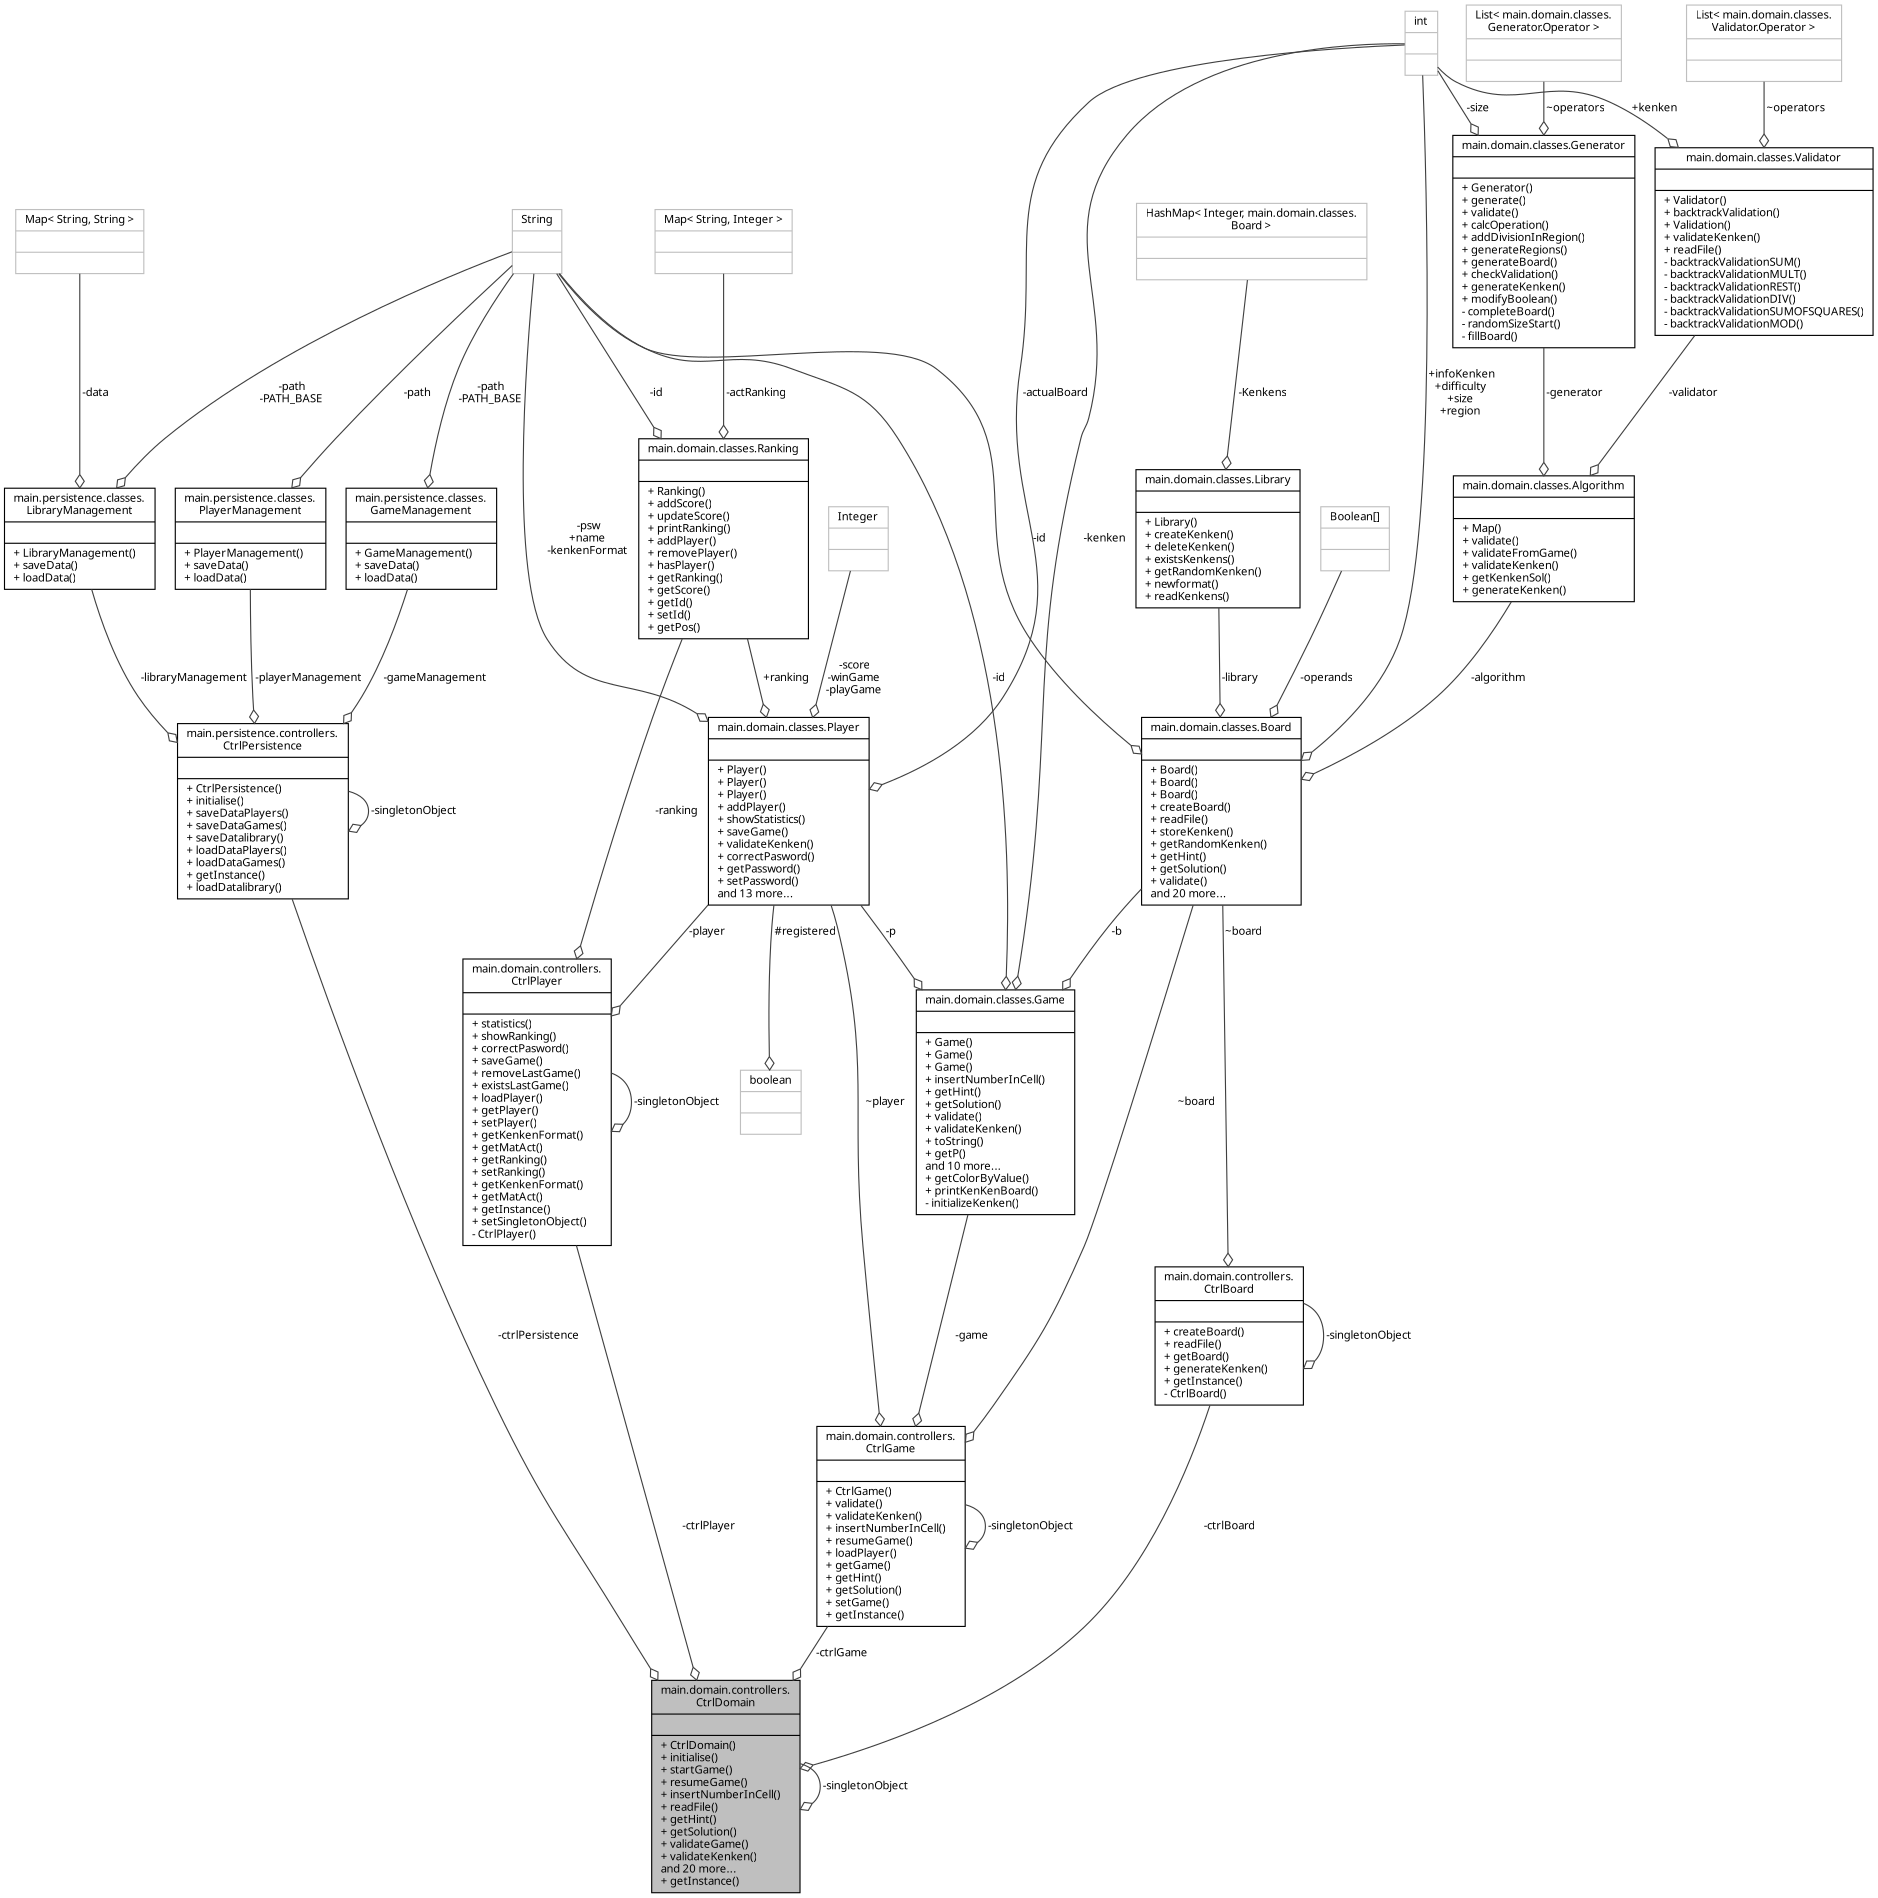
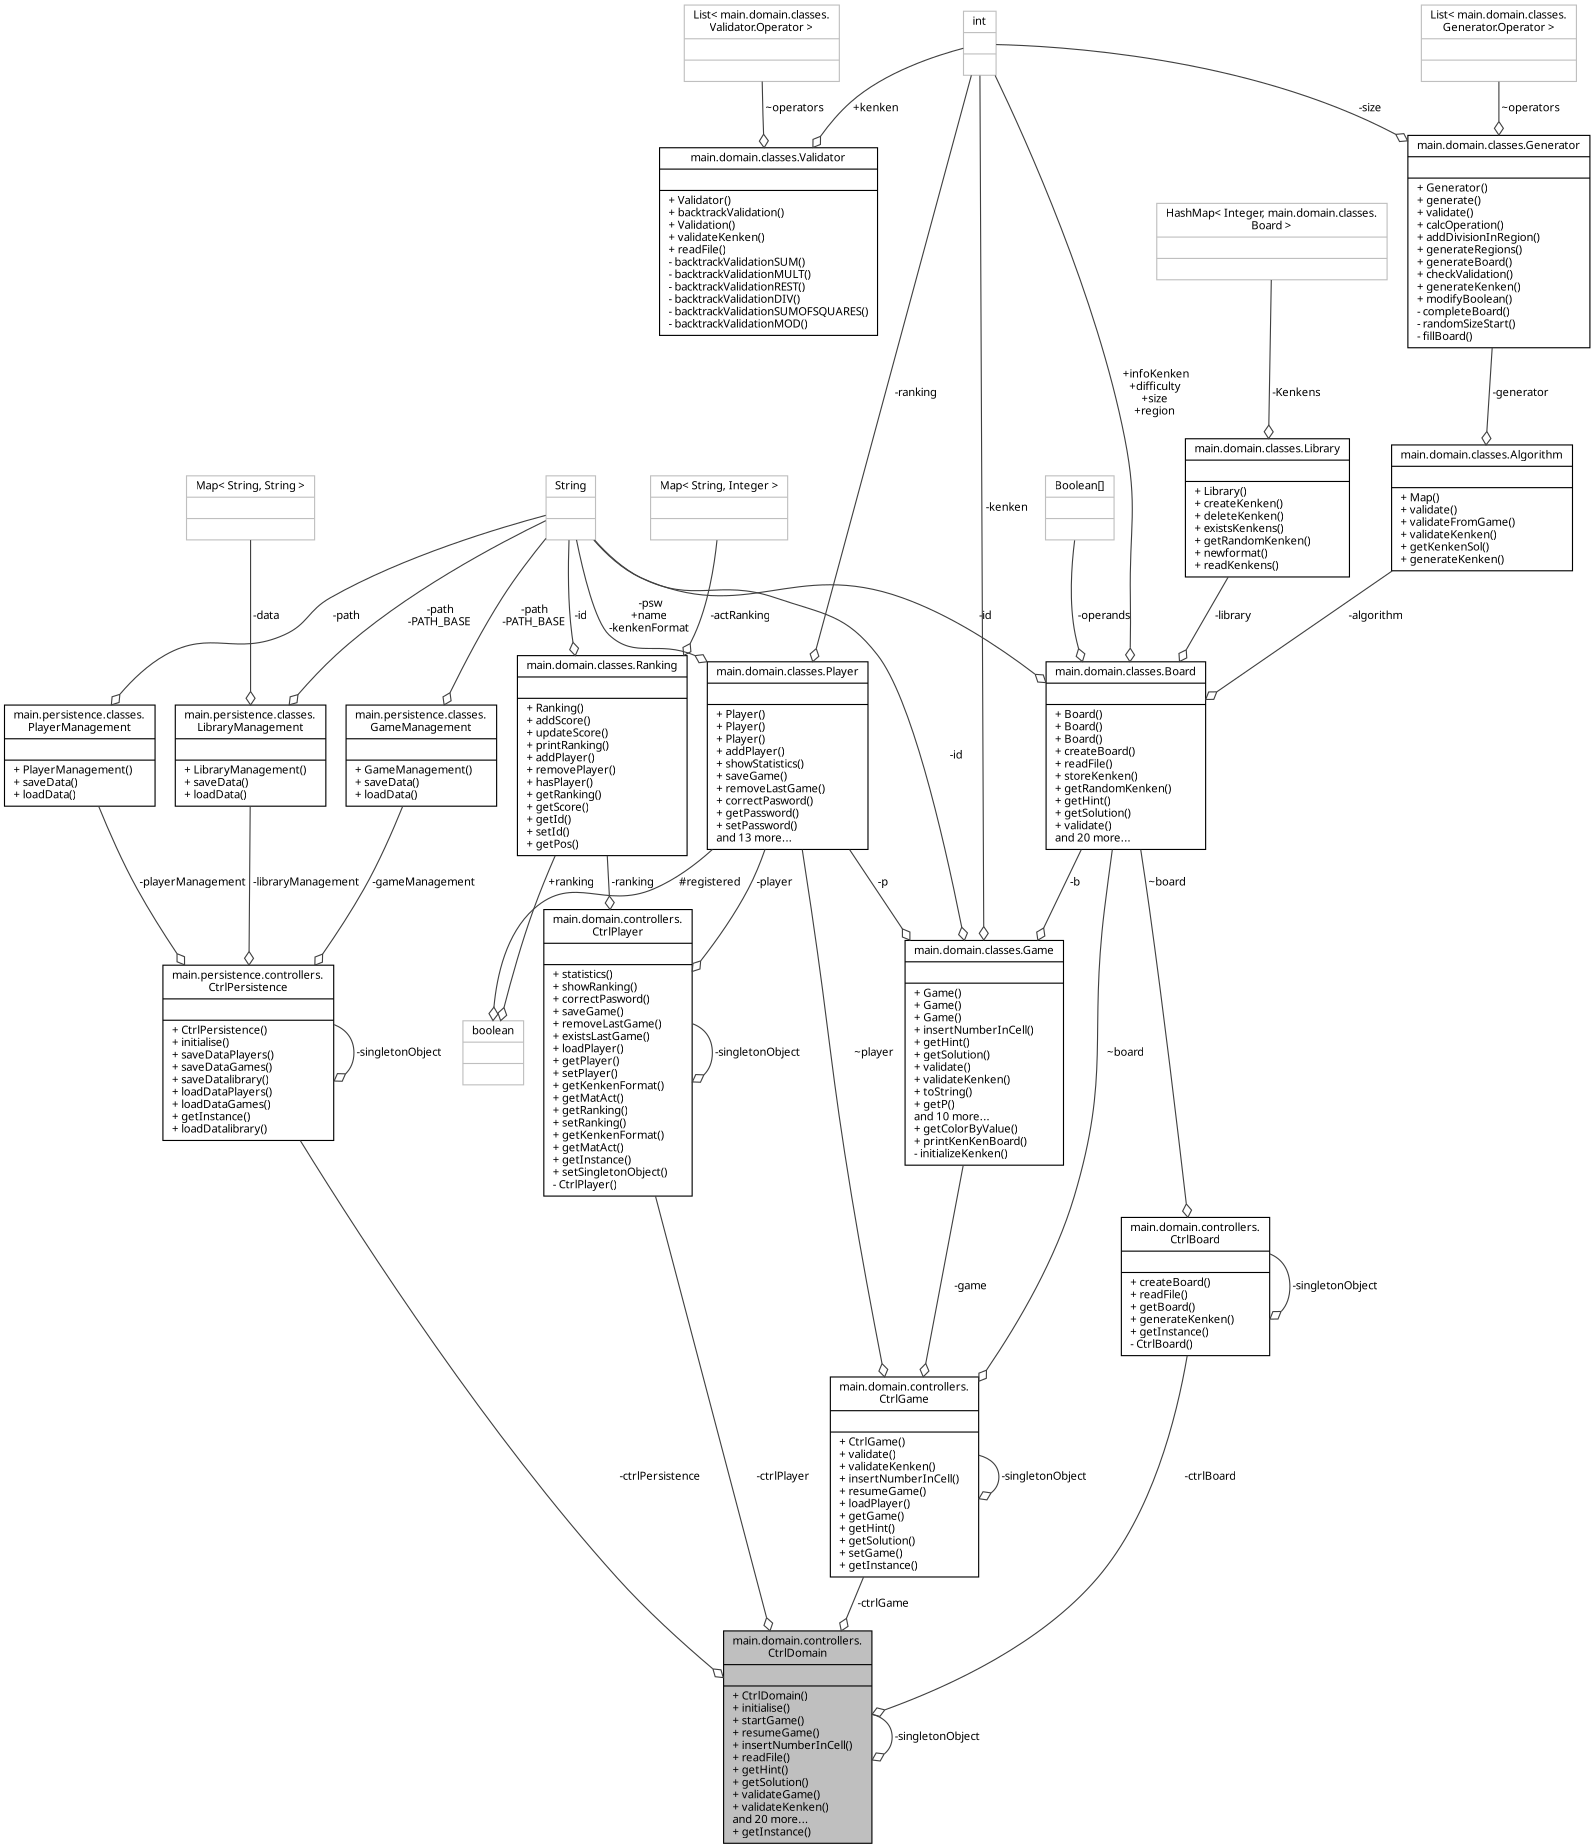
edge "int" -> "main.domain.classes.Player": label " -actualBoard" -> " -ranking"
edge "main.domain.classes.Validator" -> "main.domain.classes.Algorithm": removed, label "-validator"
node "Integer": removed
edge "main.domain.classes.Ranking" -> "main.domain.classes.Player": now "main.domain.classes.Ranking" -> "boolean"
node "main.domain.classes.Player": text "+ validateKenken()" -> "+ removeLastGame()"
